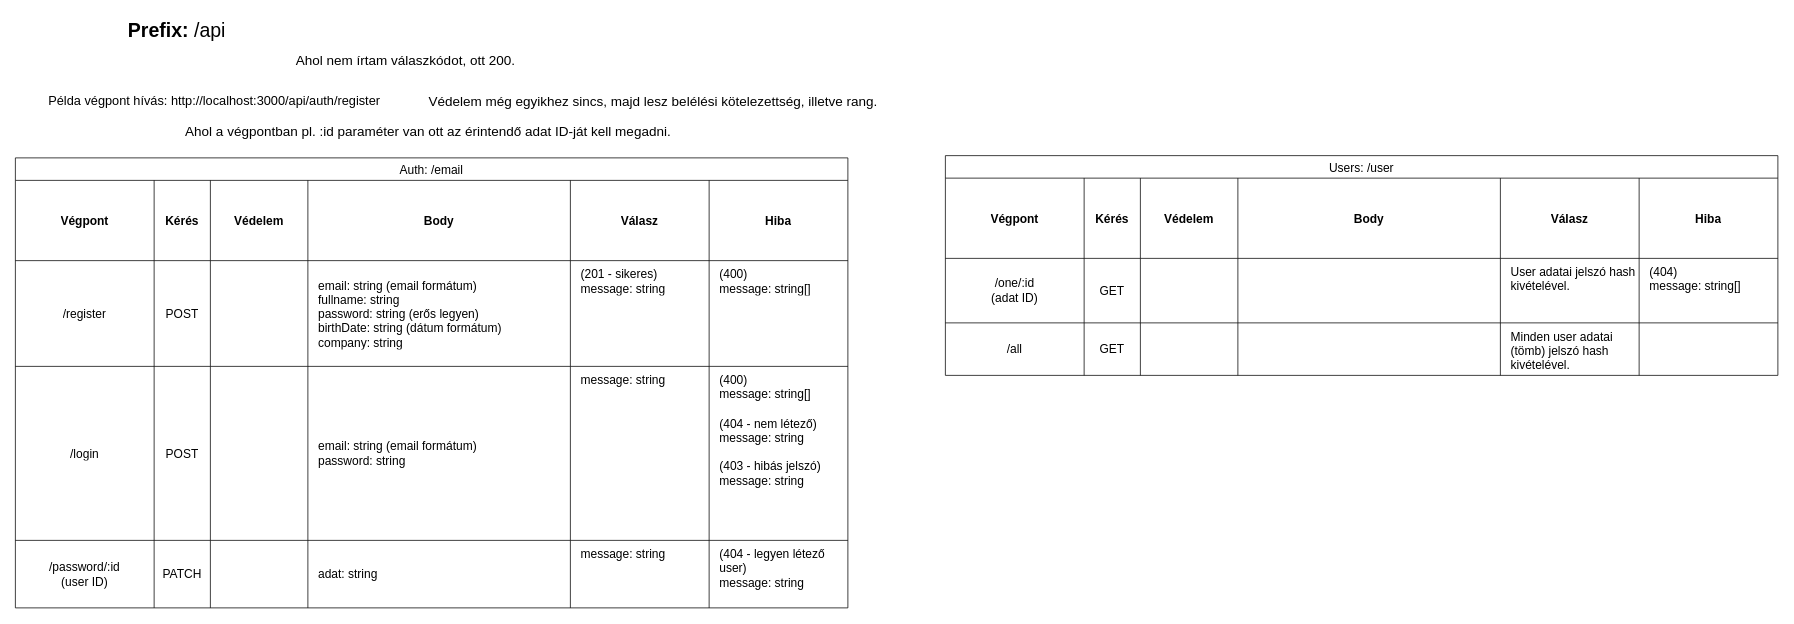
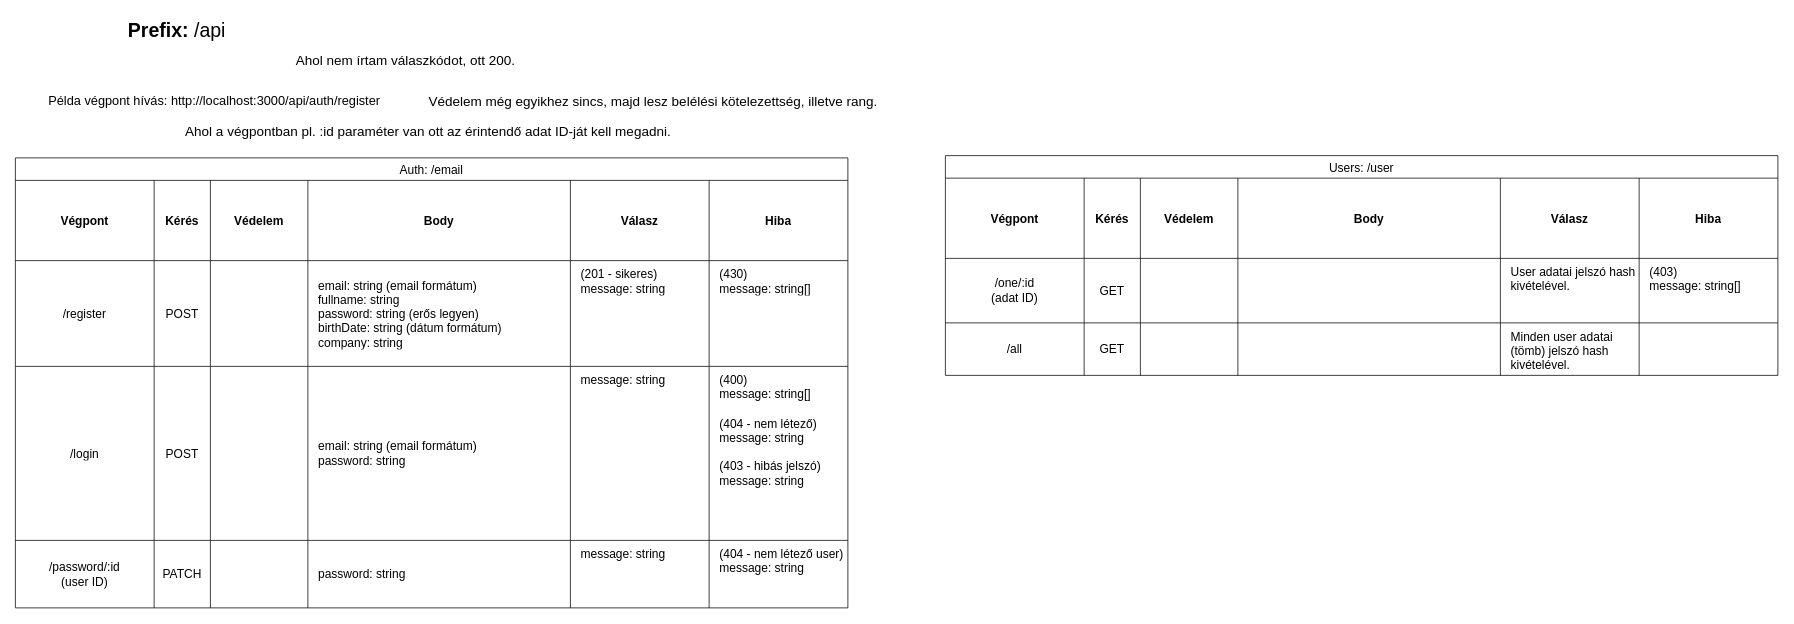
node "(404) message: string[]": label "(404) message: string[]" -> "(403) message: string[]"
node "(400) message: string[]": label "(400) message: string[]" -> "(430) message: string[]"
node "(404 - legyen létező user) message: string": label "(404 - legyen létező user) message: string" -> "(404 - nem létező user) message: string"
node "adat: string": label "adat: string" -> "password: string"
